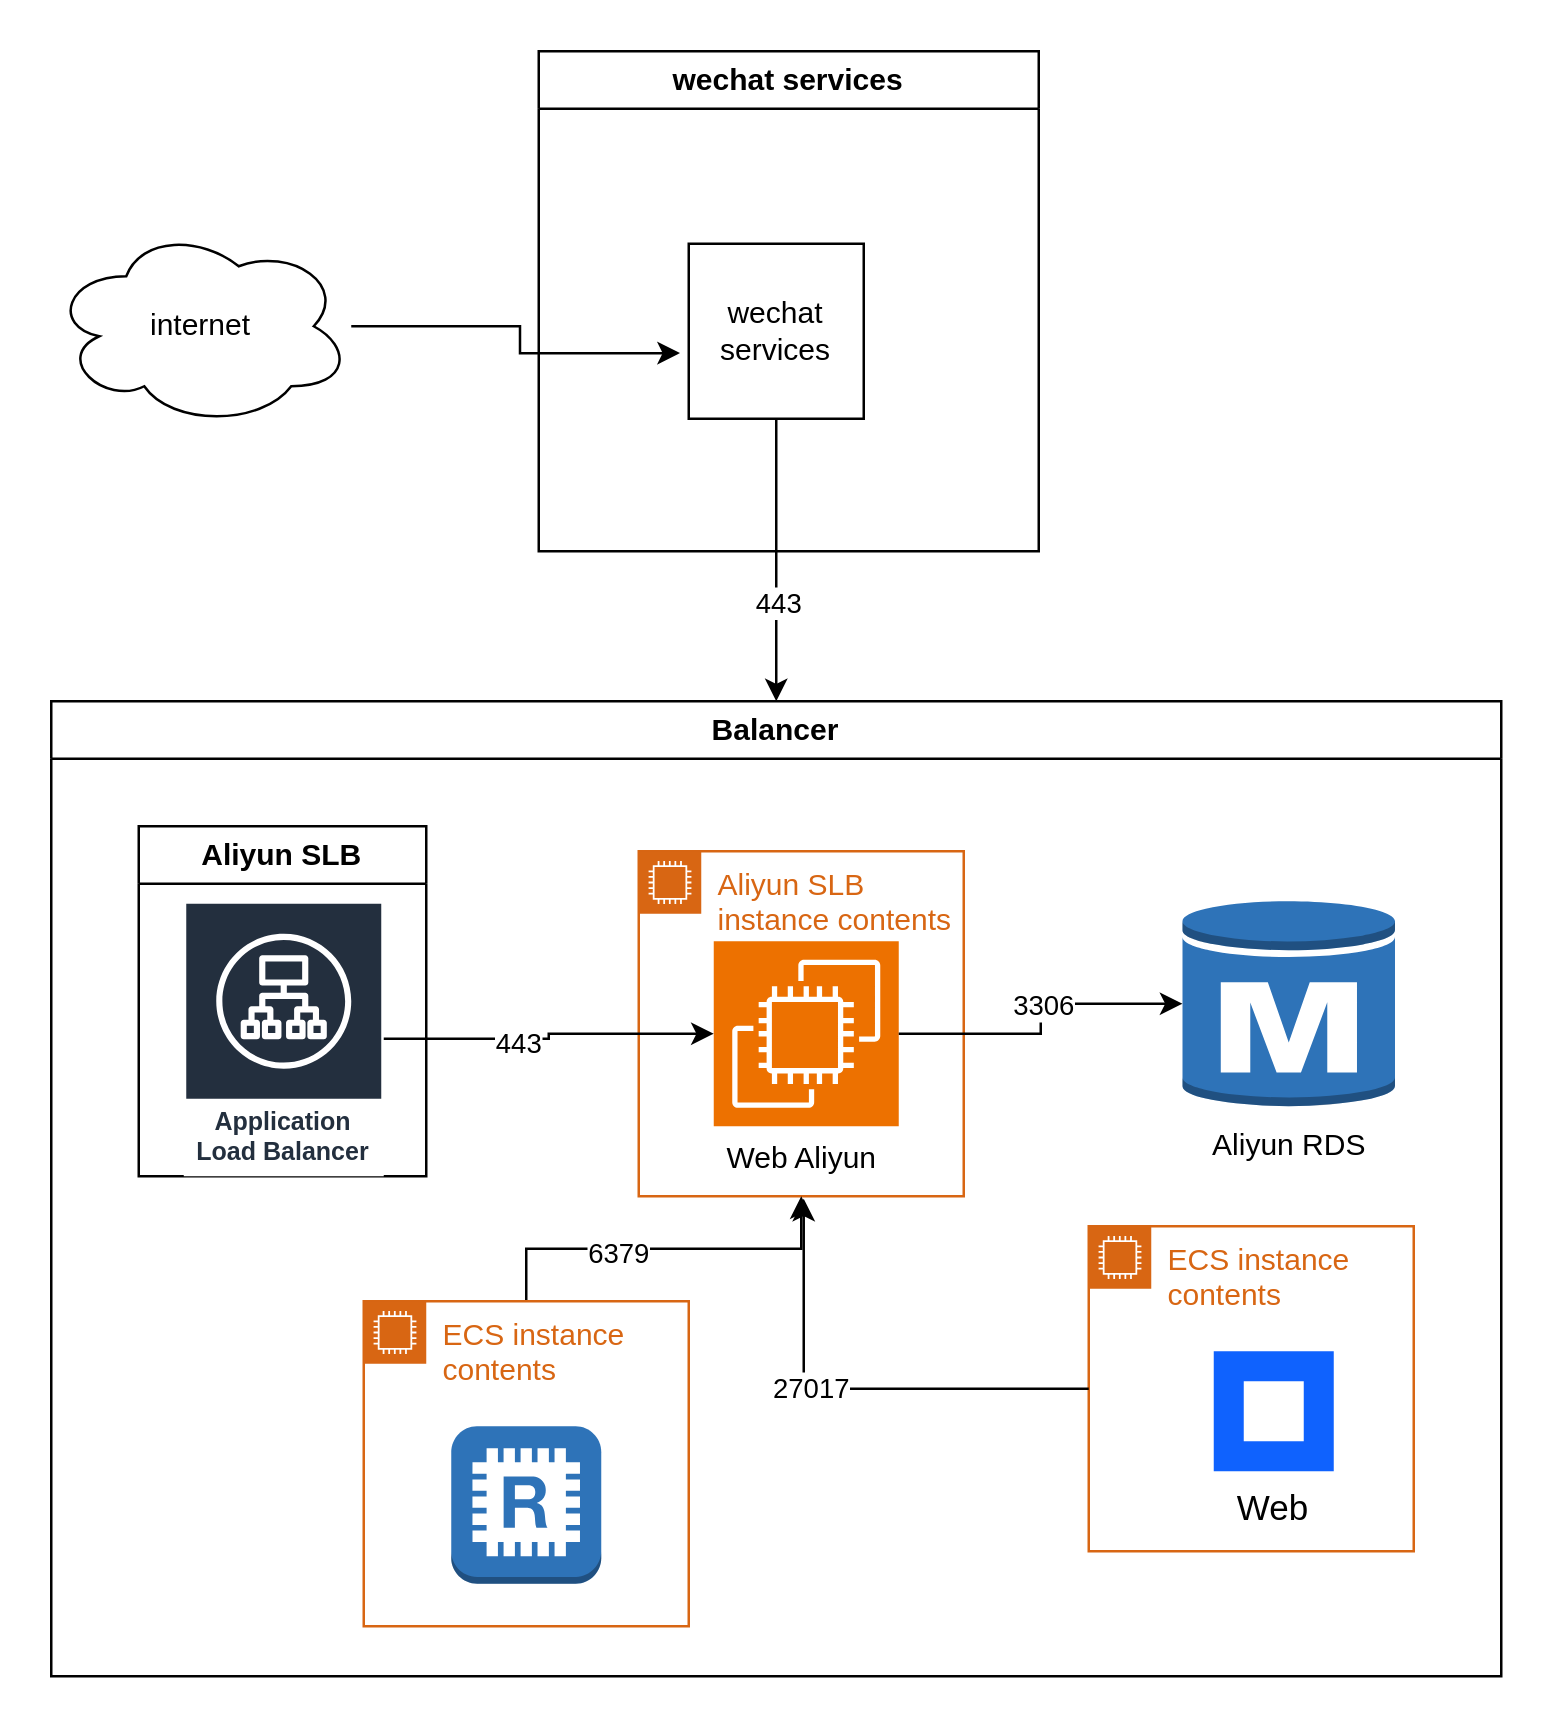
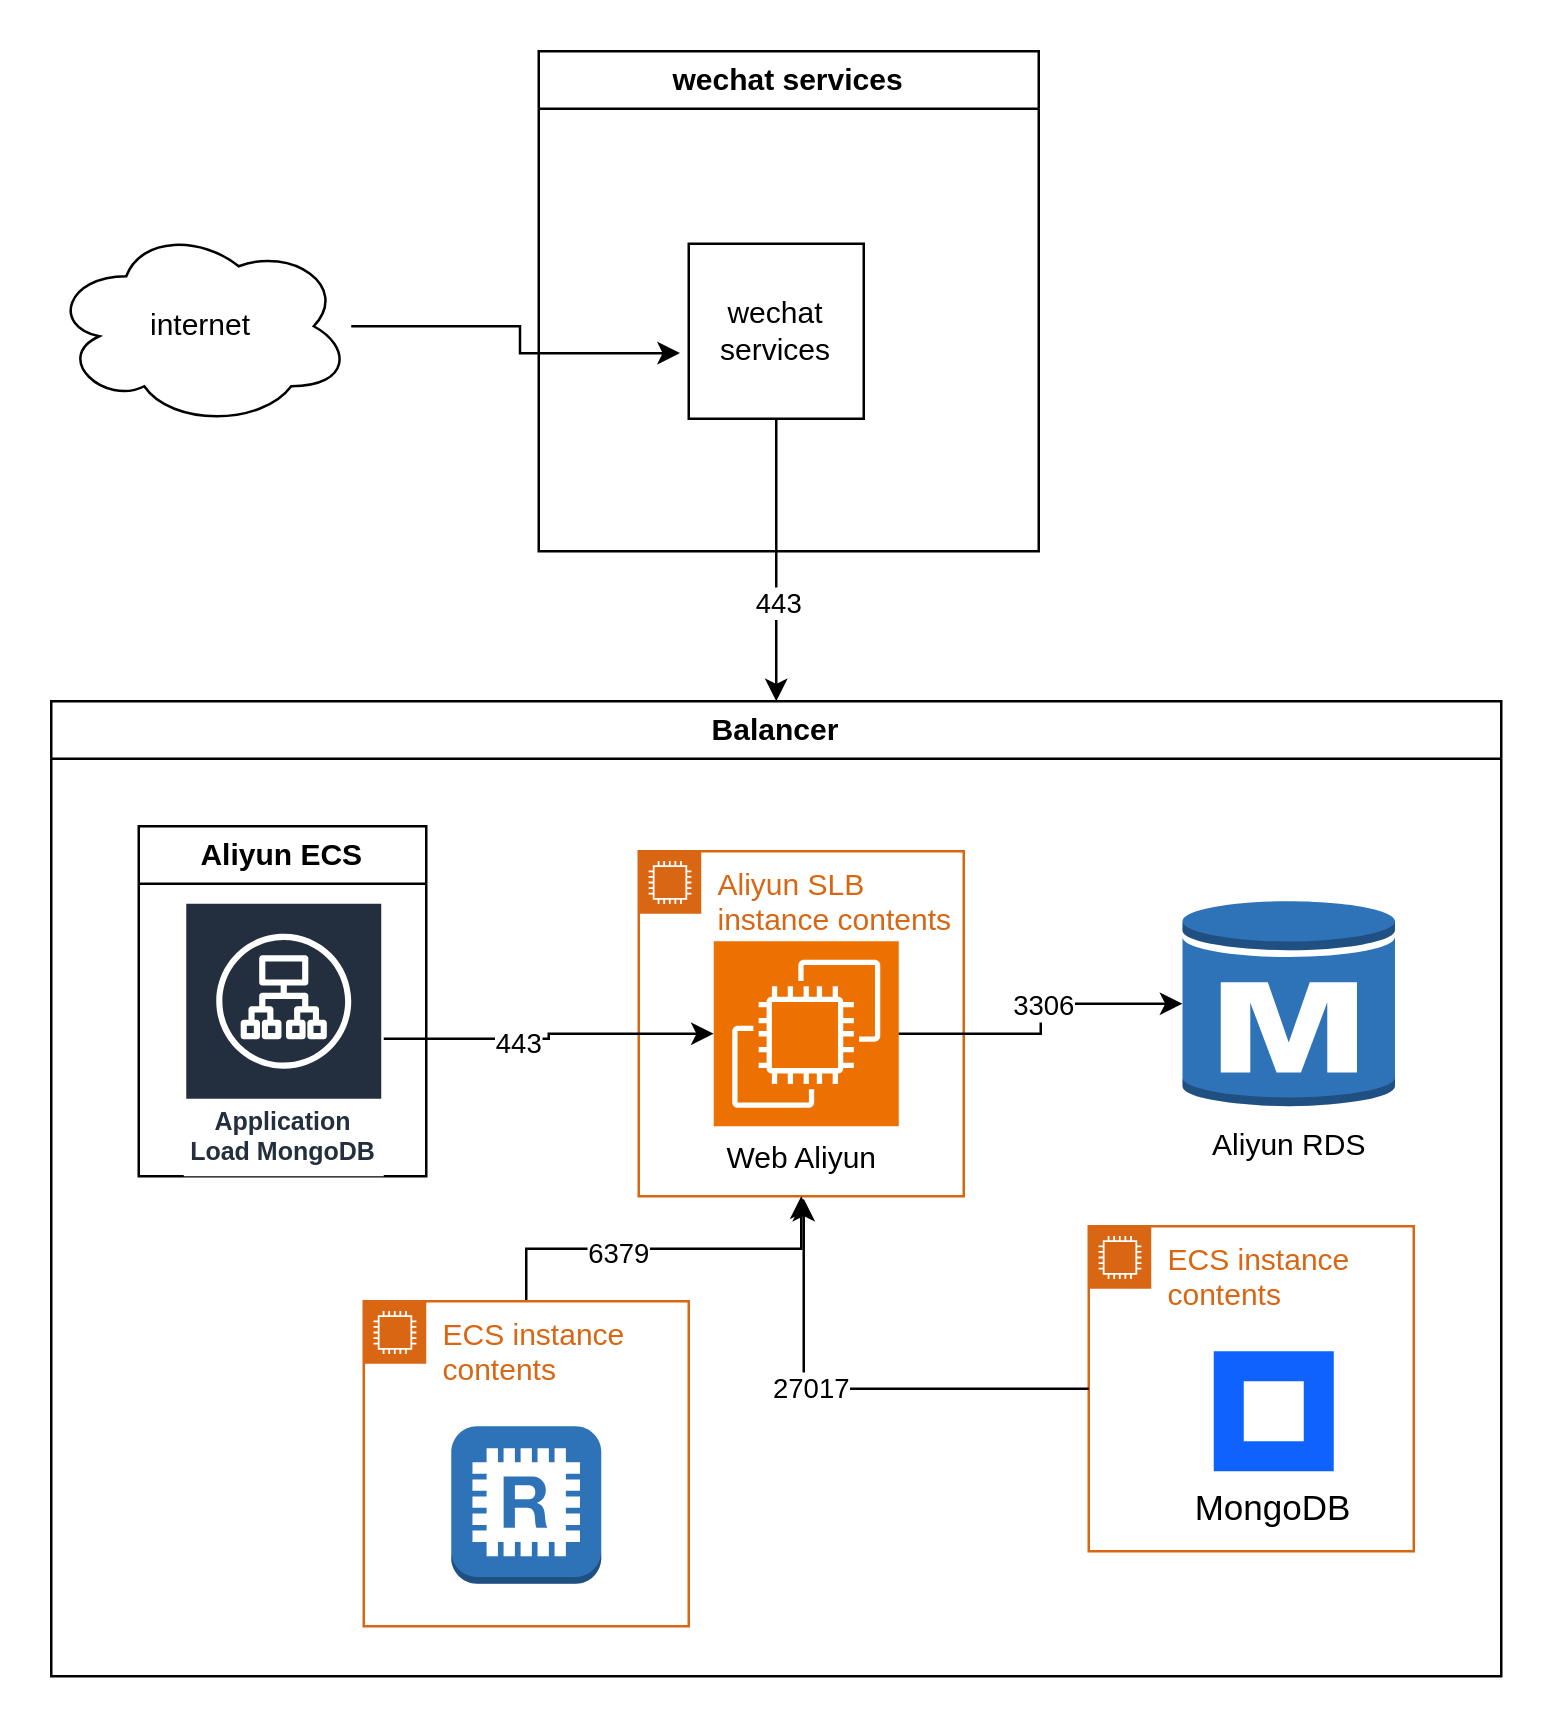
node "Aliyun SLB": label "Aliyun SLB" -> "Aliyun ECS"
node "Application Load Balancer": label "Application Load Balancer" -> "Application Load MongoDB"
node "Web": label "Web" -> "MongoDB"
